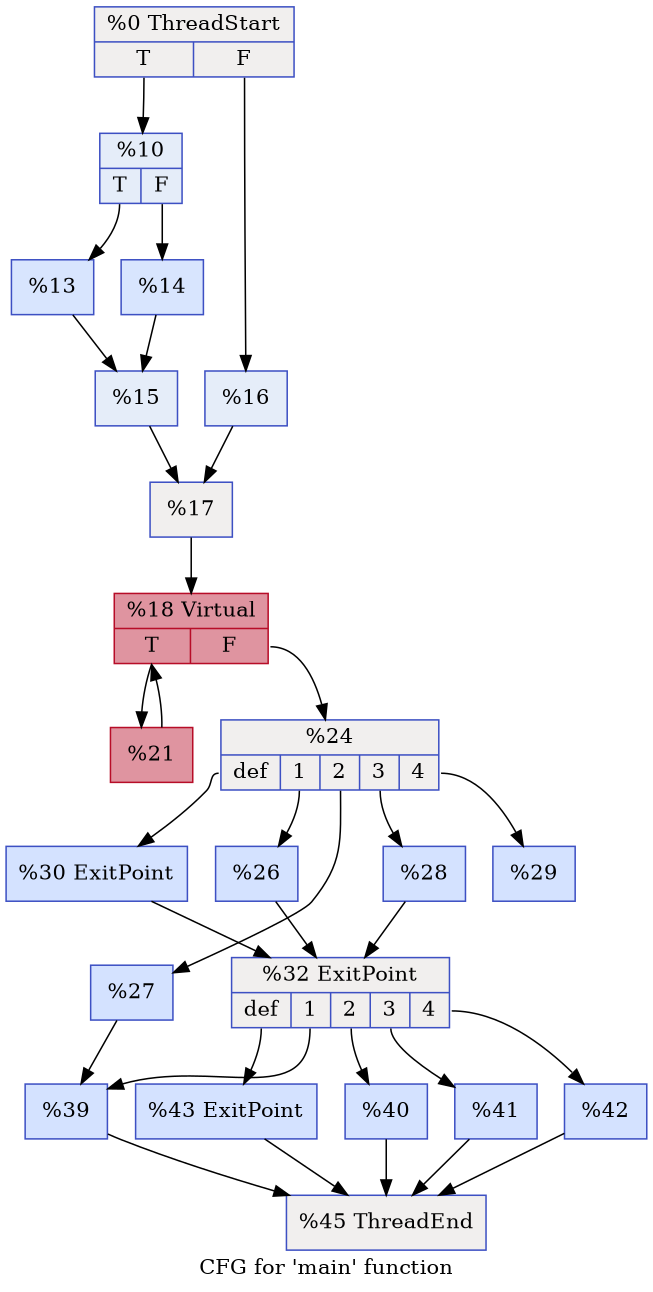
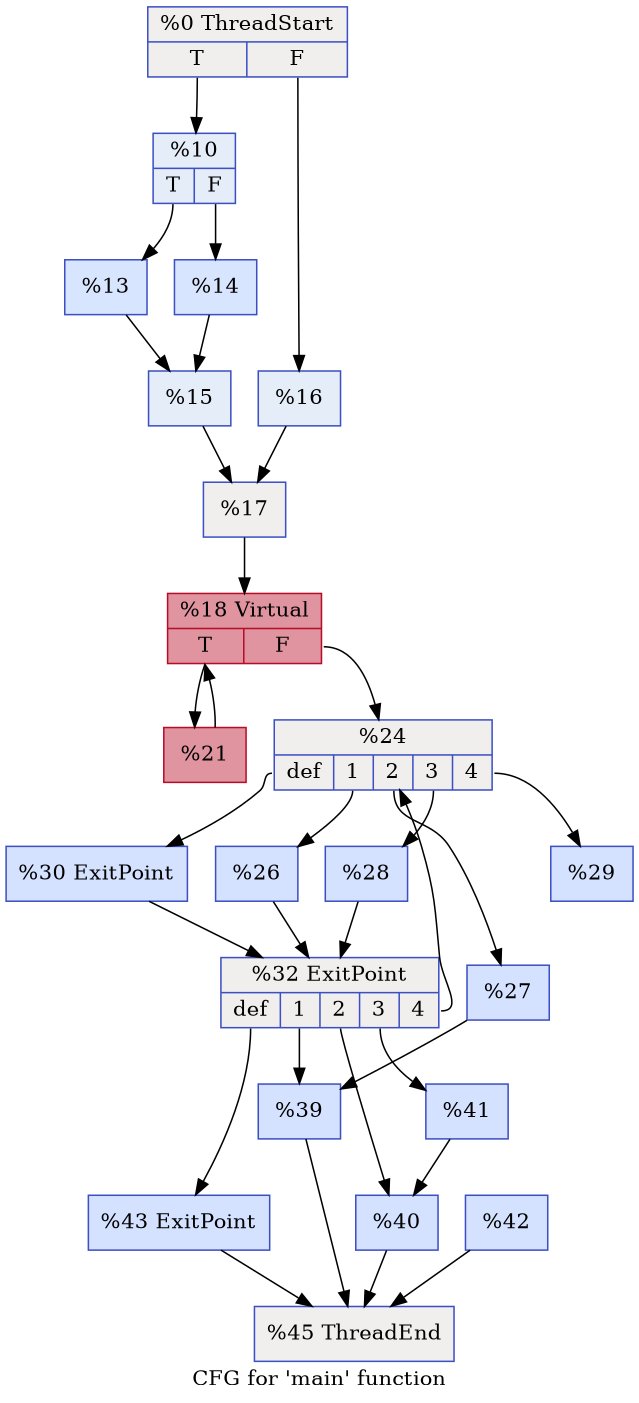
edge "%32 ExitPoint" -> "%42": now "%32 ExitPoint" -> "%24"
edge "%41" -> "%45 ThreadEnd": now "%41" -> "%40"
